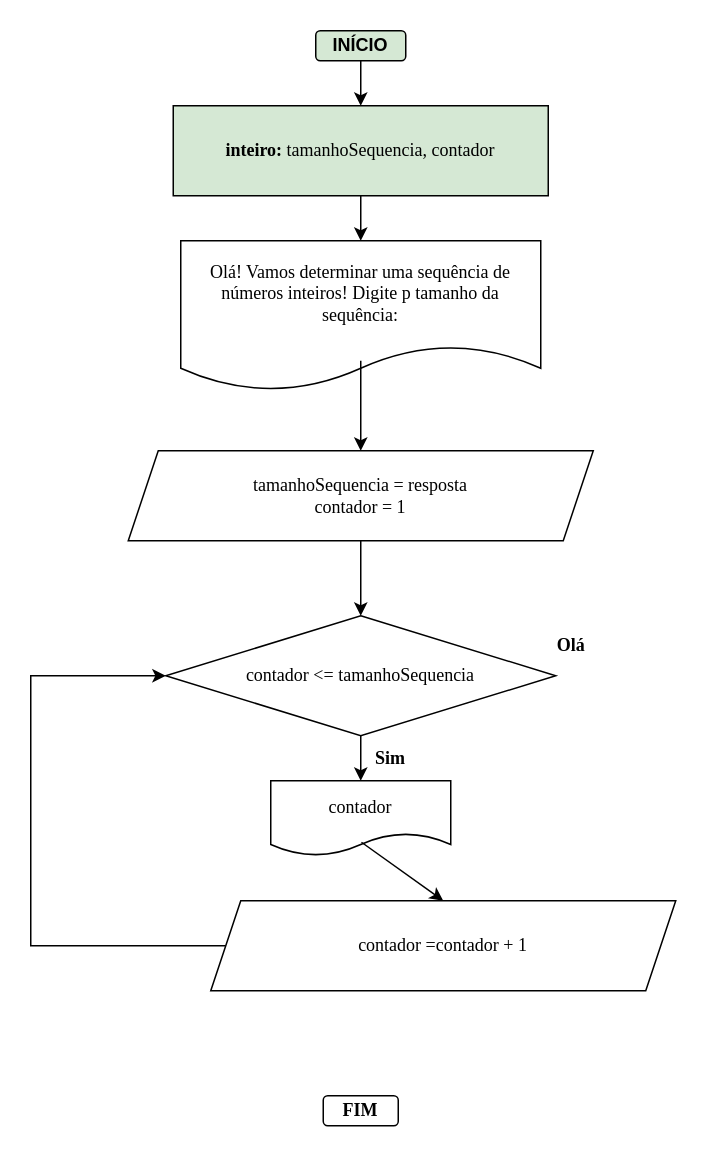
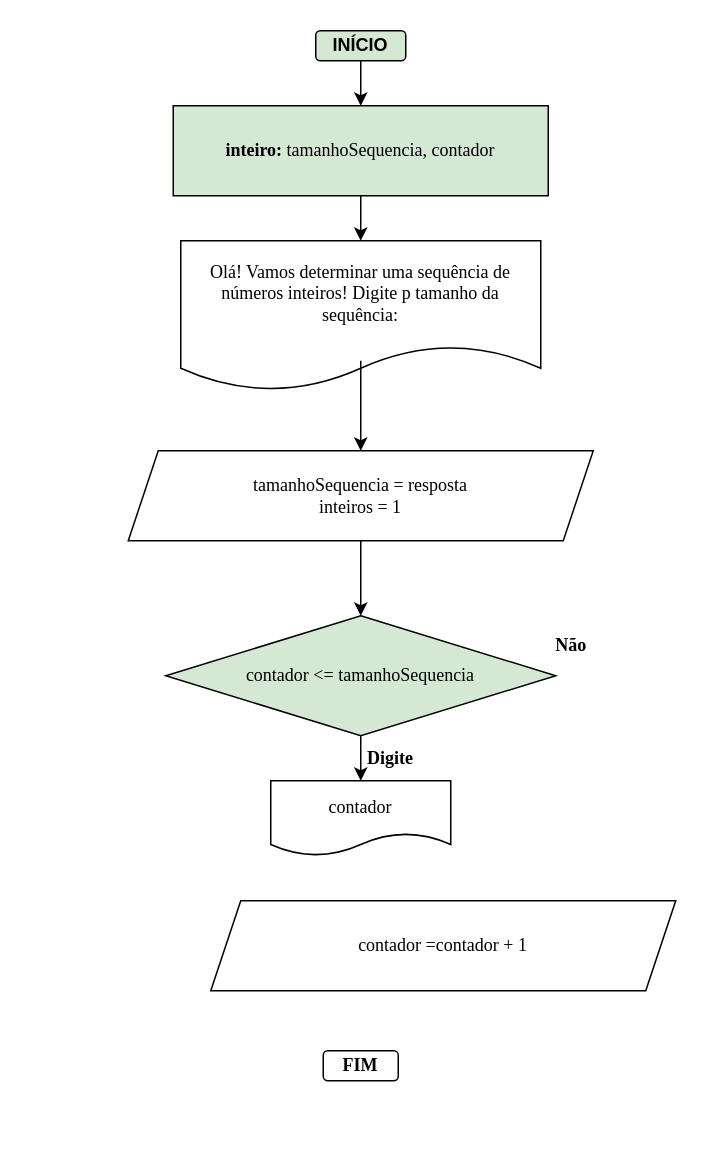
node "tamanhoSequencia = resposta contador = 1": label "tamanhoSequencia = resposta contador = 1" -> "tamanhoSequencia = resposta inteiros = 1"
node "Olá": label "Olá" -> "Não"
node "contador <= tamanhoSequencia": fillcolor #ffffff -> #d5e8d4
node "Sim": label "Sim" -> "Digite"
edge "contador =contador + 1" -> "contador <= tamanhoSequencia": removed
edge "contador" -> "contador =contador + 1": removed
node "FIM": moved (361, 1111) -> (361, 1066)
